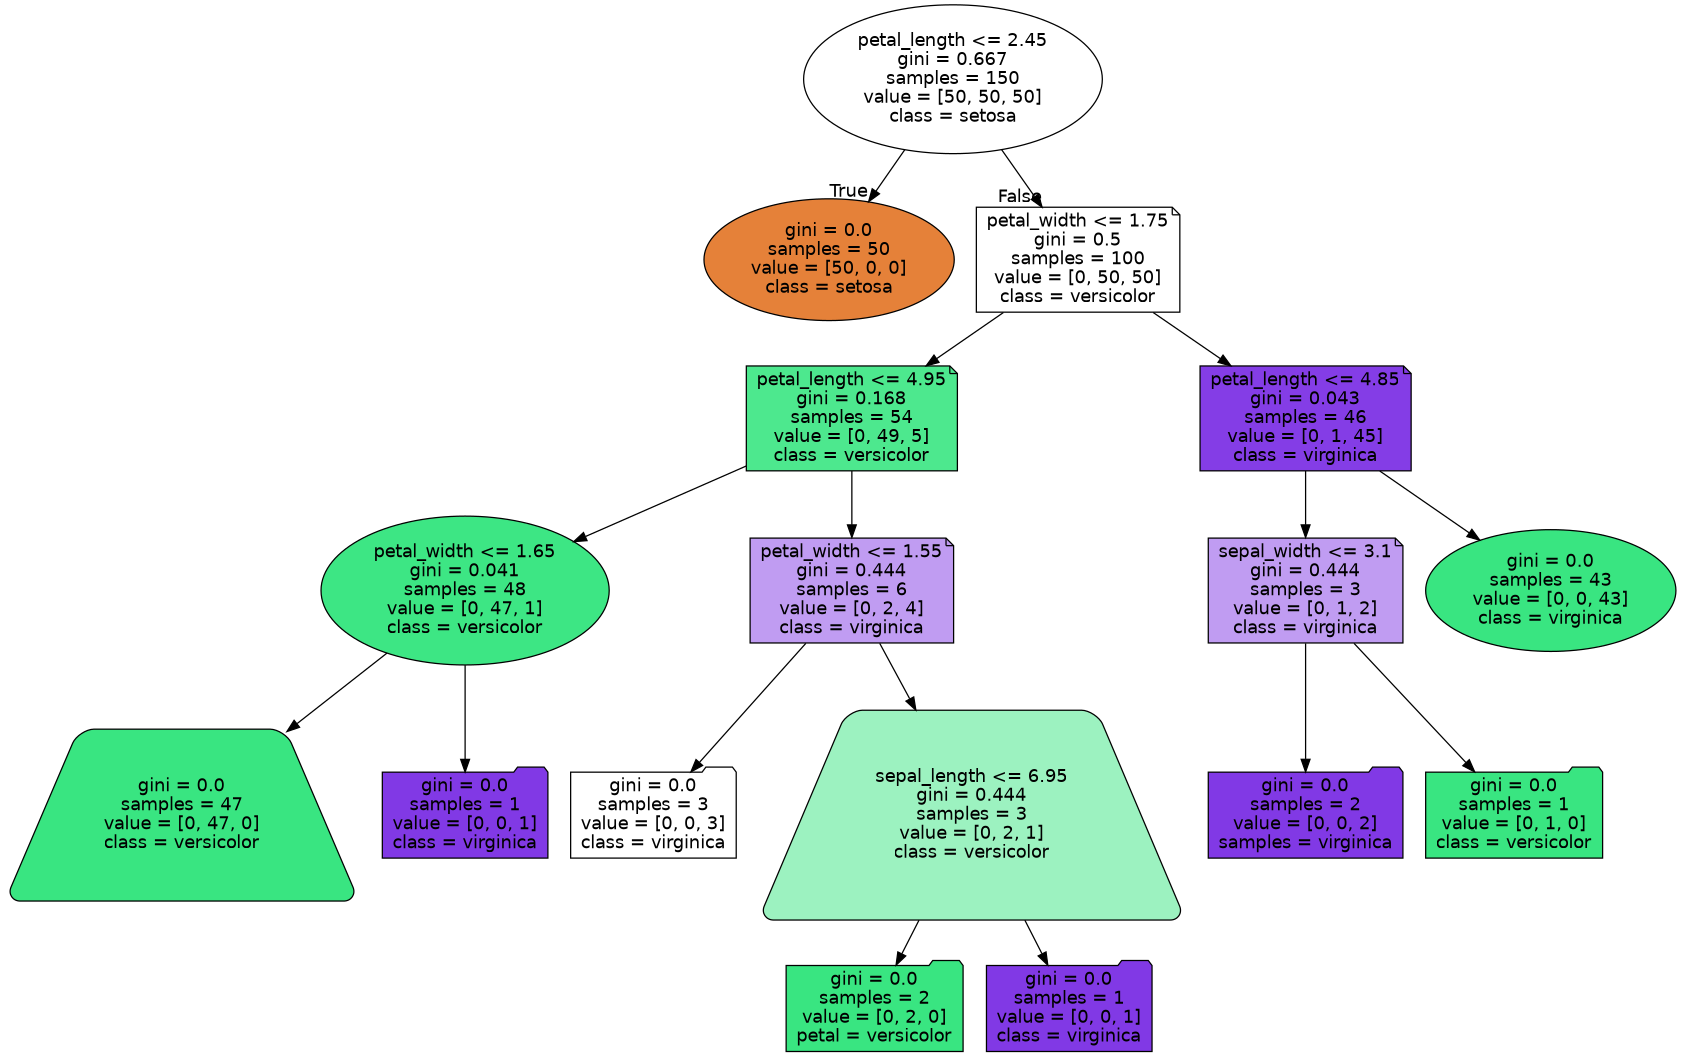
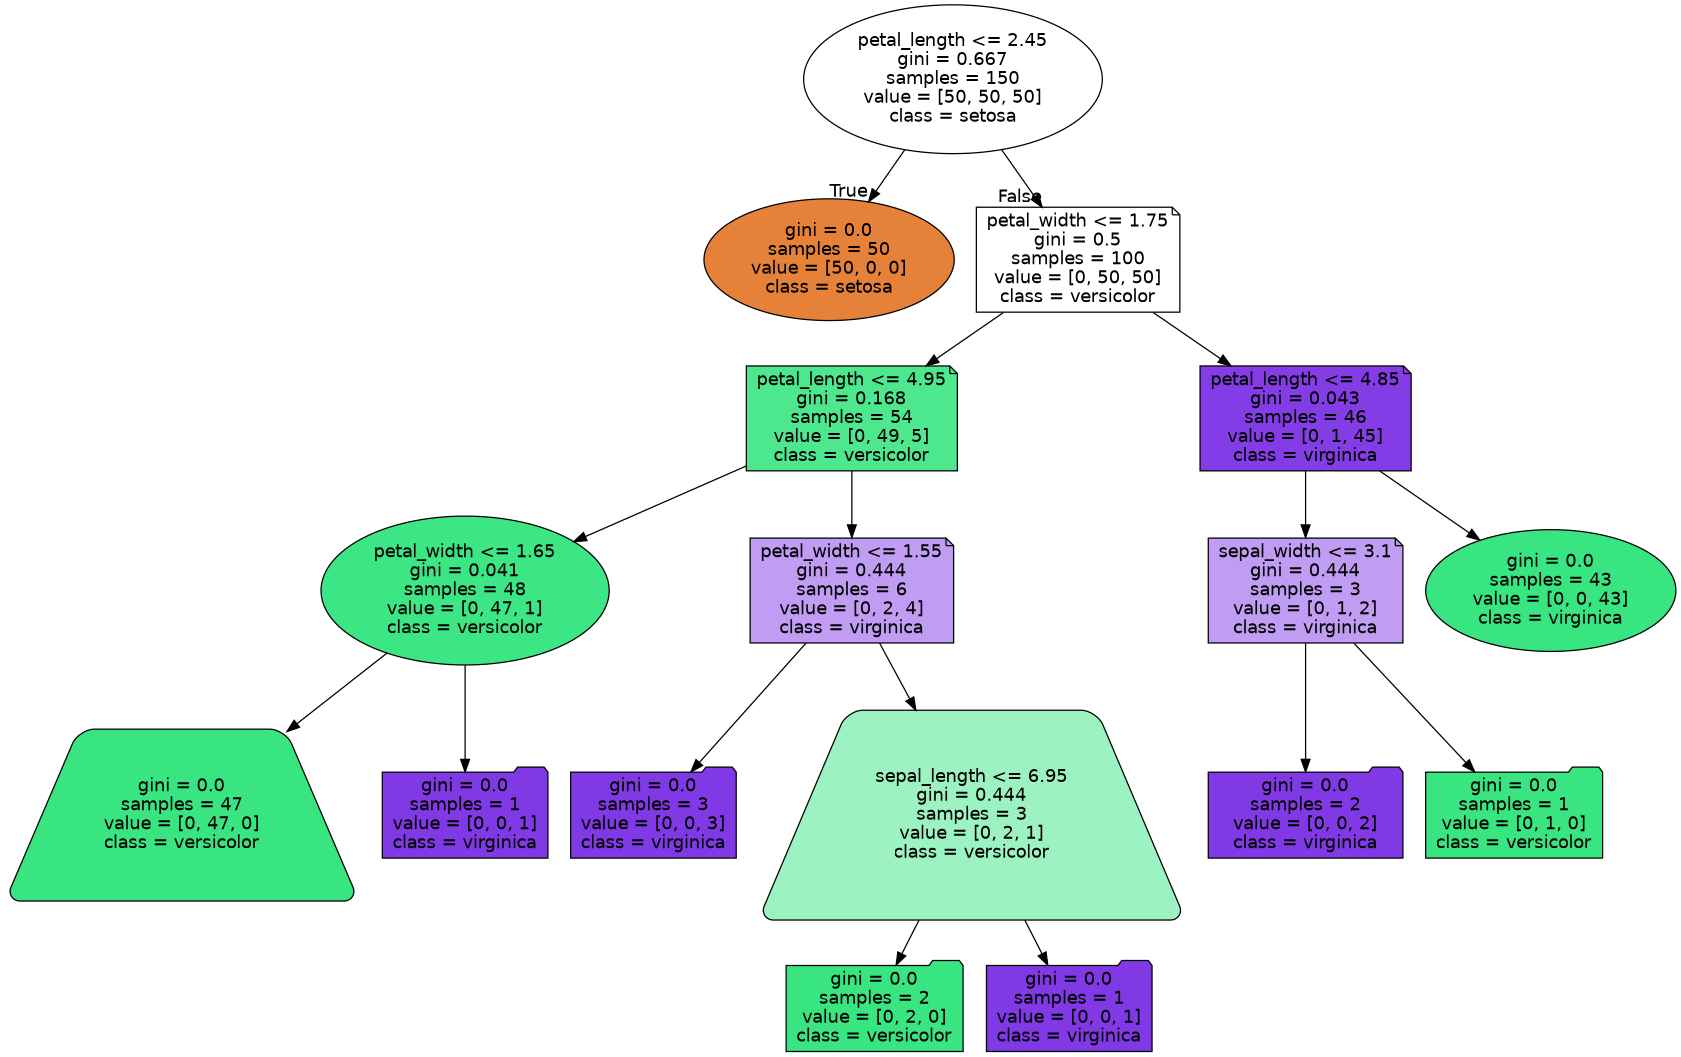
node "gini = 0.0 samples = 3 value = [0, 0, 3] class = virginica": fillcolor #ffffff -> #8139e5
node "gini = 0.0 samples = 2 value = [0, 0, 2] samples = virginica": label "gini = 0.0 samples = 2 value = [0, 0, 2] samples = virginica" -> "gini = 0.0 samples = 2 value = [0, 0, 2] class = virginica"
node "gini = 0.0 samples = 2 value = [0, 2, 0] petal = versicolor": label "gini = 0.0 samples = 2 value = [0, 2, 0] petal = versicolor" -> "gini = 0.0 samples = 2 value = [0, 2, 0] class = versicolor"
